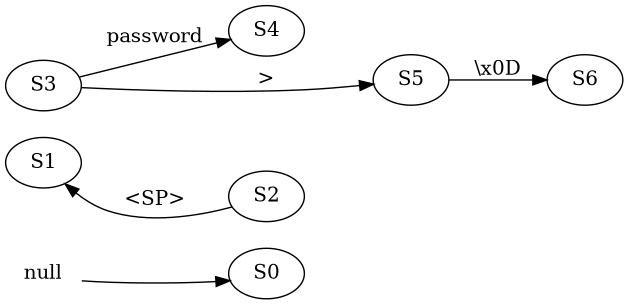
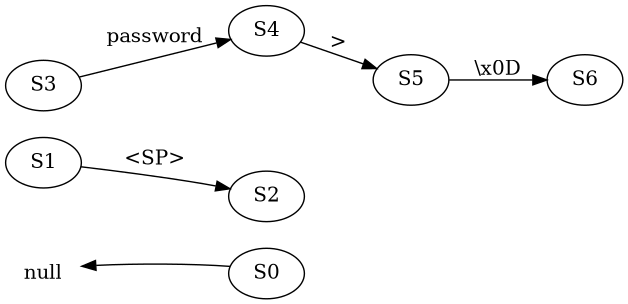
edge "S3" -> "S5": now "S4" -> "S5"
edge "S2" -> "S1": reversed
edge "null" -> "S0": reversed
